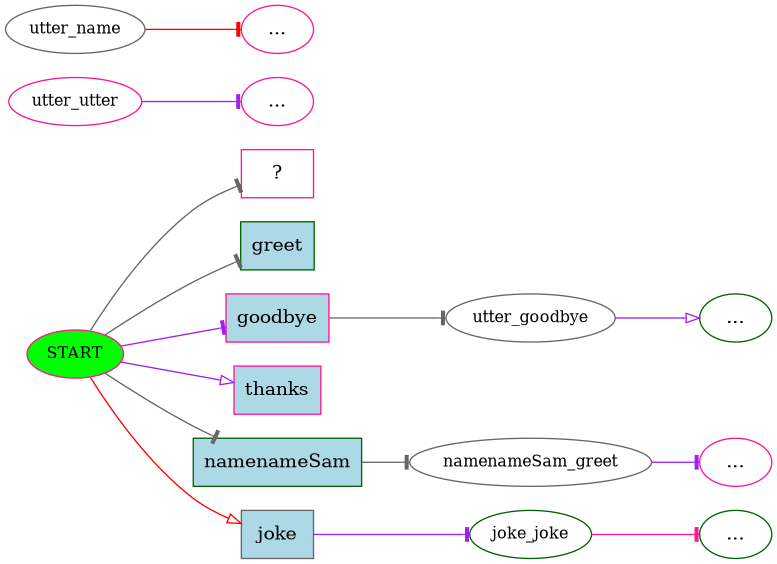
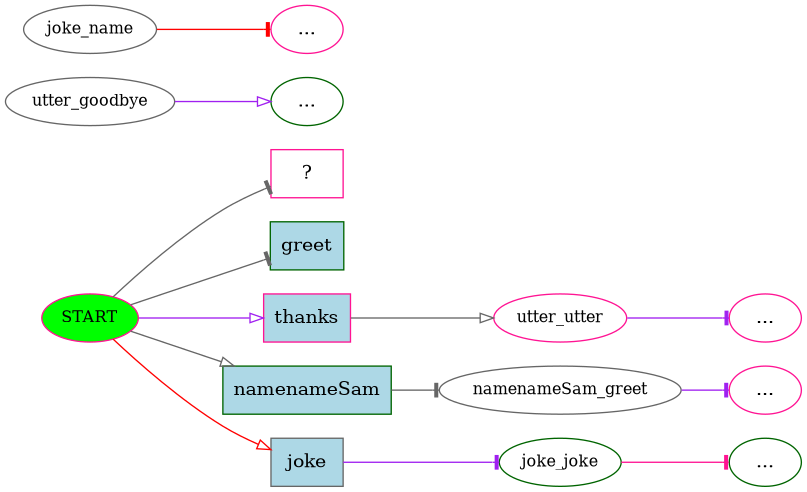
node "utter_name": label "utter_name" -> "joke_name"
node "goodbye": removed
edge "thanks" -> "utter_utter": added
edge "START" -> "namenameSam": arrowhead tee -> onormal
